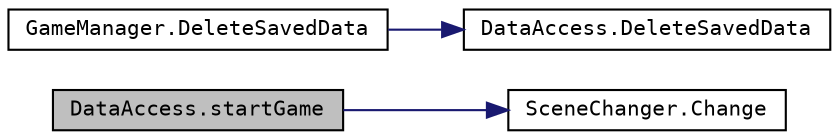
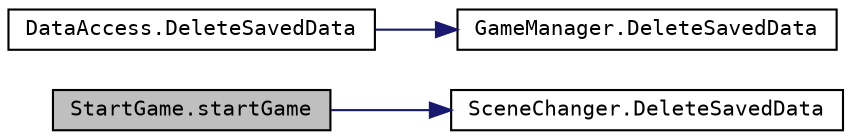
edge "GameManager.DeleteSavedData" -> "DataAccess.DeleteSavedData": reversed
node "DataAccess.startGame": label "DataAccess.startGame" -> "StartGame.startGame"
node "SceneChanger.Change": label "SceneChanger.Change" -> "SceneChanger.DeleteSavedData"
